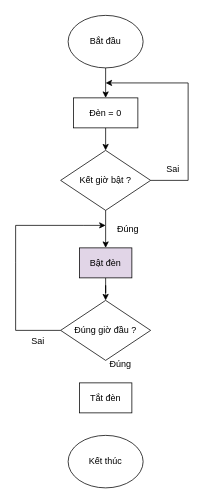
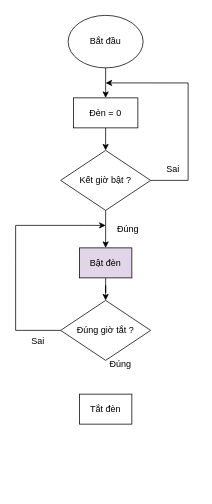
node "Đúng giờ đầu ?": label "Đúng giờ đầu ?" -> "Đúng giờ tắt ?"
node "Tắt đèn": moved (105, 398) -> (105, 409)
node "Kết thúc": removed
